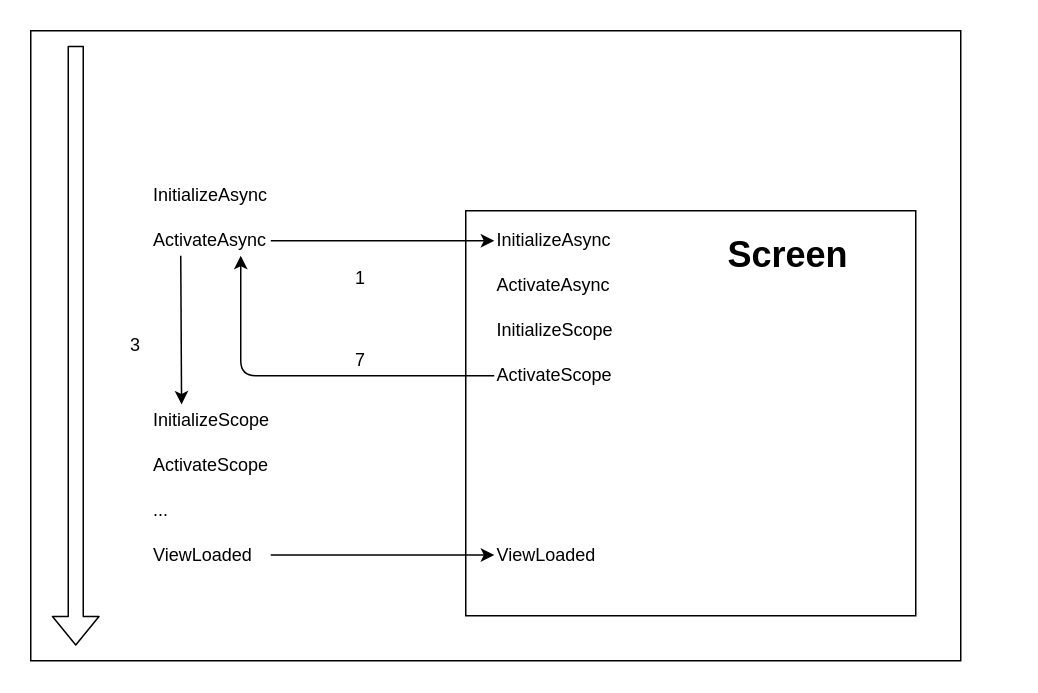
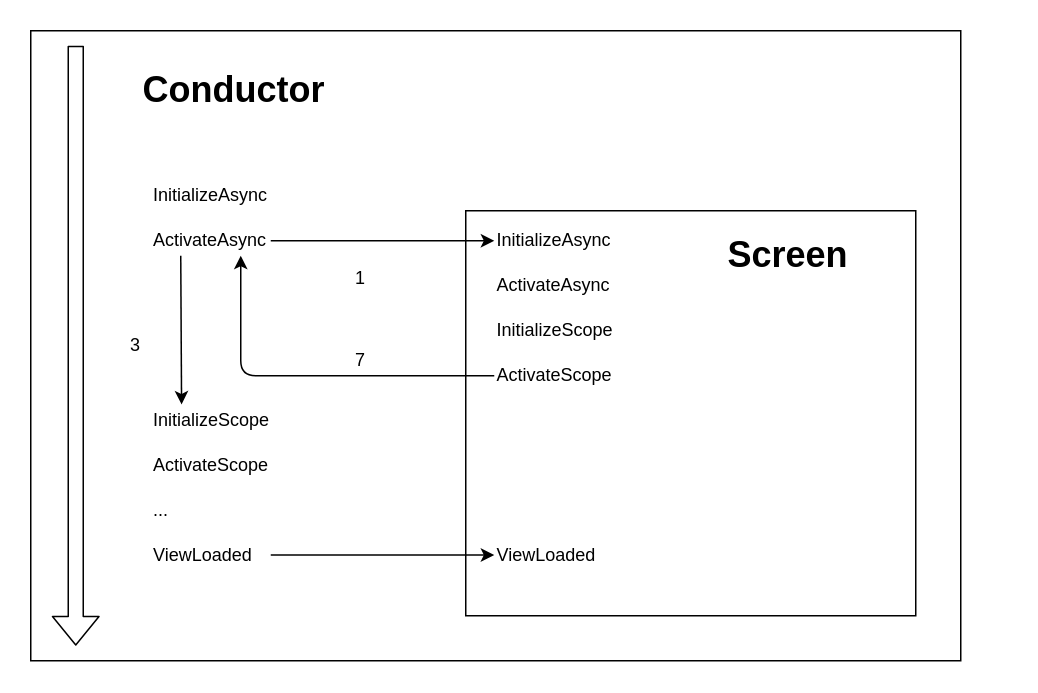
node "Conductor": added
